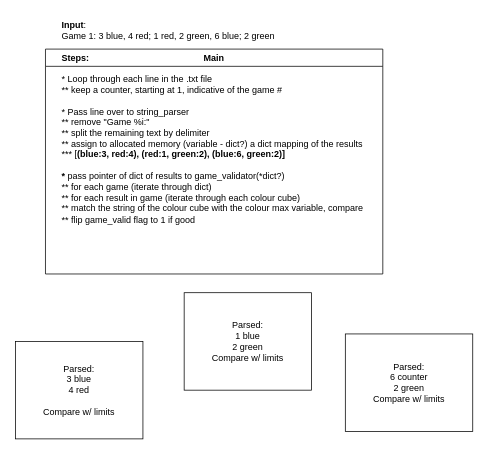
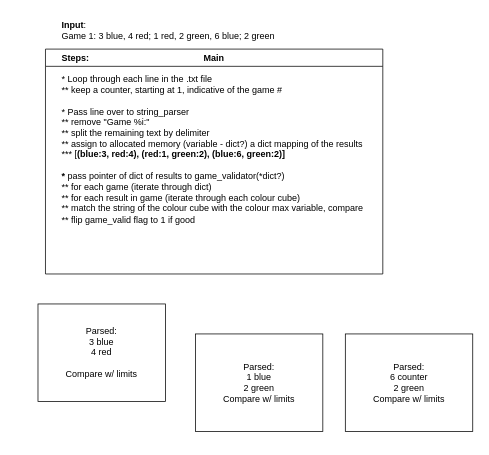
node "Parsed: 1 blue 2 green Compare w/ limits": moved (248, 342) -> (259, 383)
node "Parsed: 3 blue 4 red Compare w/ limits": moved (79, 390) -> (102, 353)
